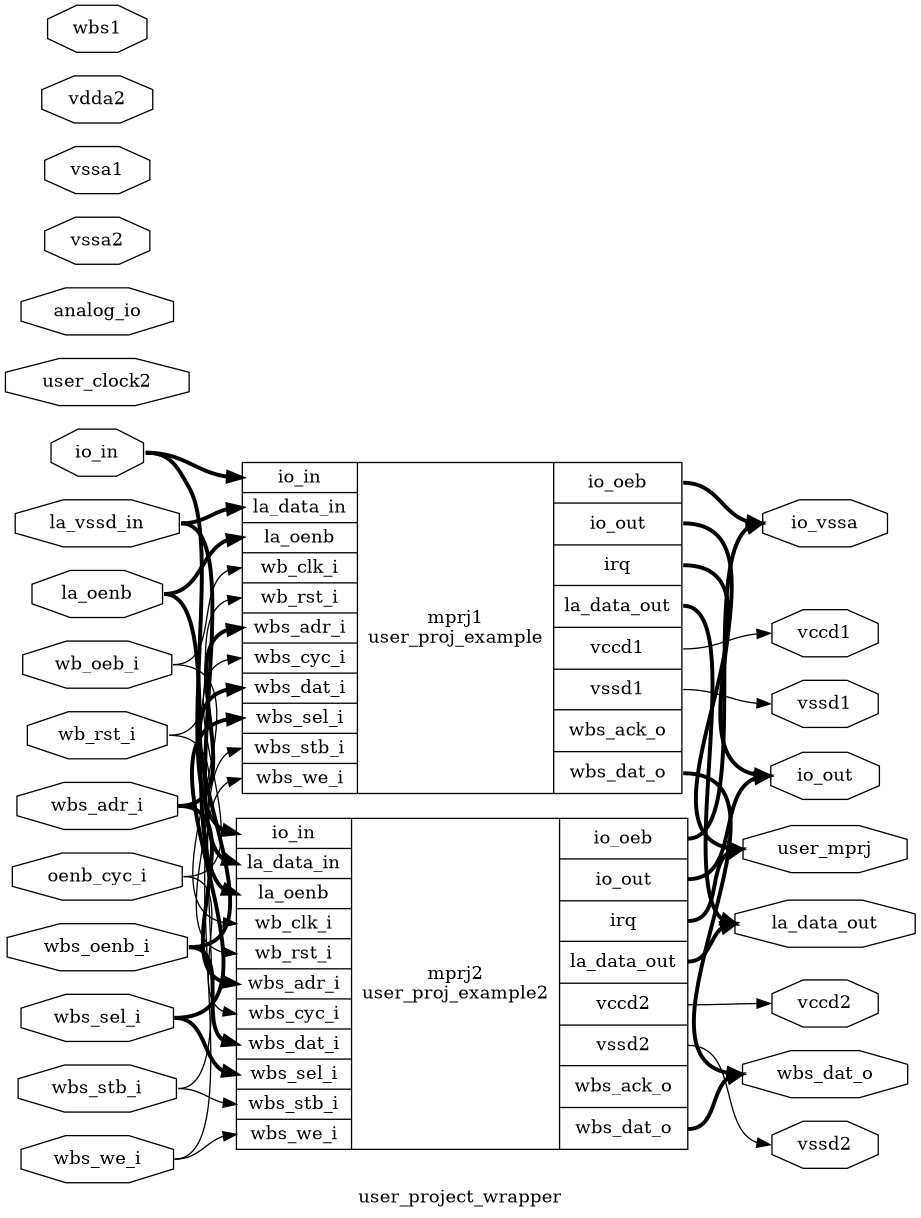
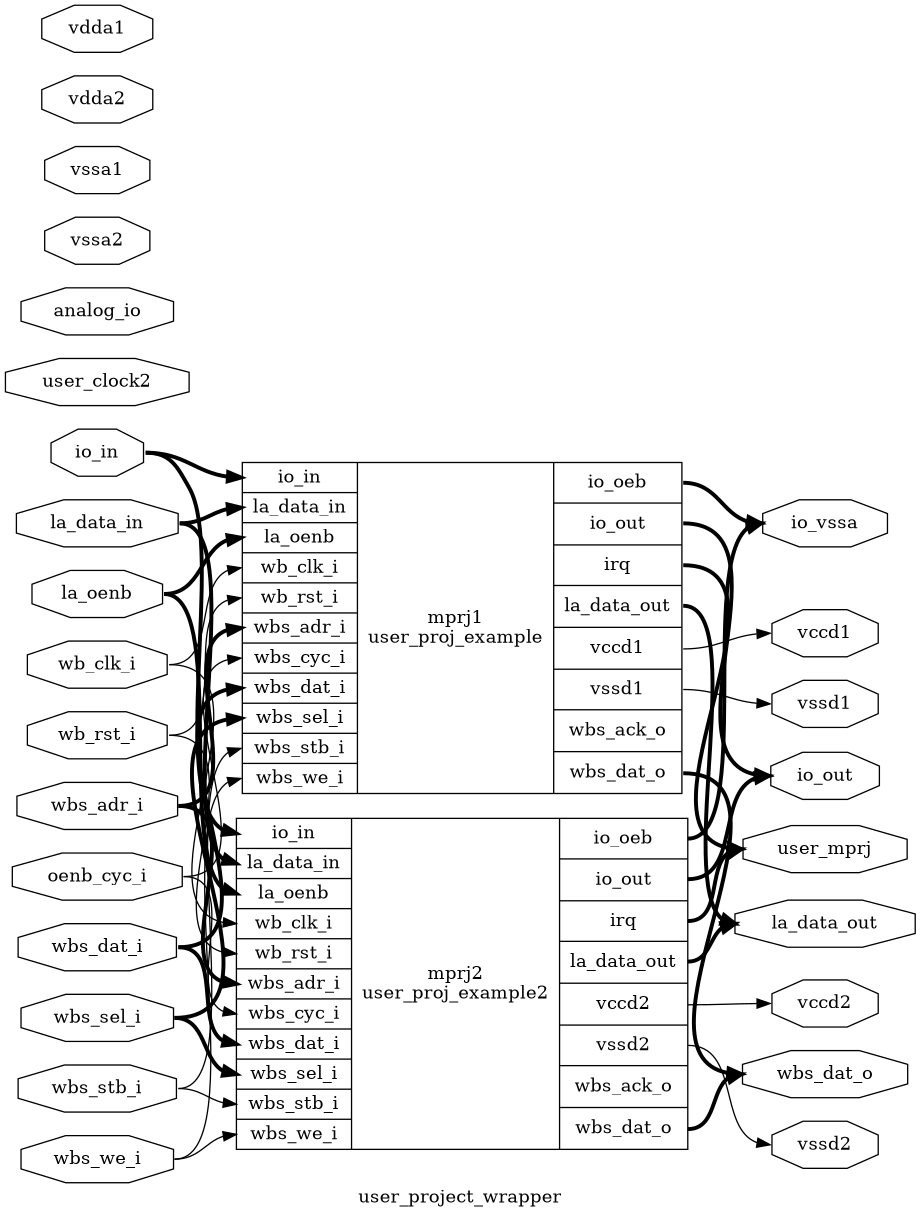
node "wbs1": label "wbs1" -> "vdda1"
node "la_vssd_in": label "la_vssd_in" -> "la_data_in"
node "wb_oeb_i": label "wb_oeb_i" -> "wb_clk_i"
node "wbs_oenb_i": label "wbs_oenb_i" -> "wbs_dat_i"
